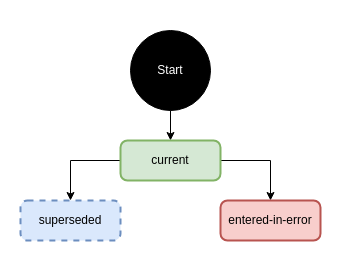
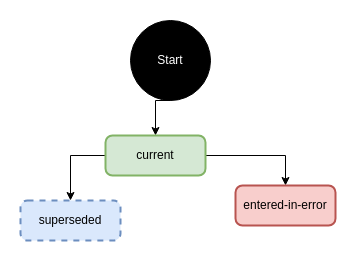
node "Start": moved (171, 71) -> (171, 61)
node "current": moved (171, 161) -> (156, 156)
node "entered-in-error": moved (271, 221) -> (286, 206)
